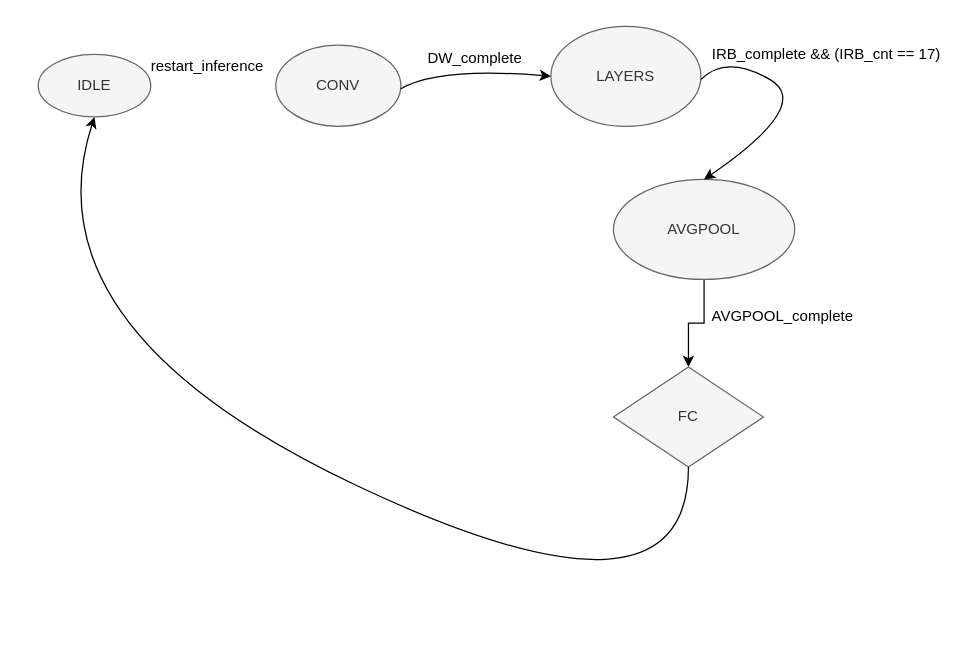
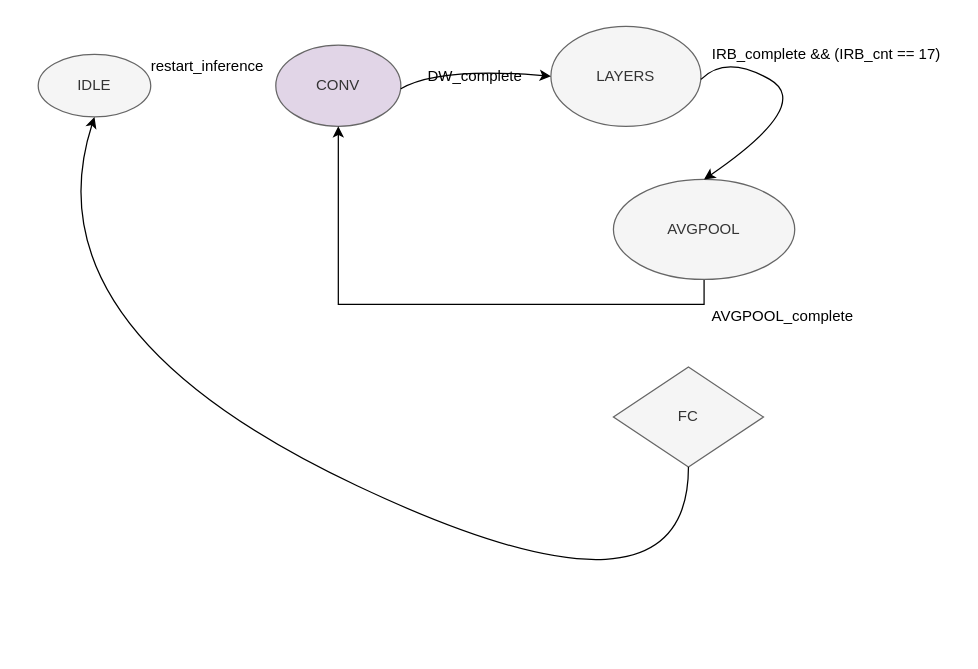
node "DW_complete": moved (474, 58) -> (474, 76)
node "CONV": fillcolor #f5f5f5 -> #e1d5e7
edge "AVGPOOL" -> "FC": now "AVGPOOL" -> "CONV"
